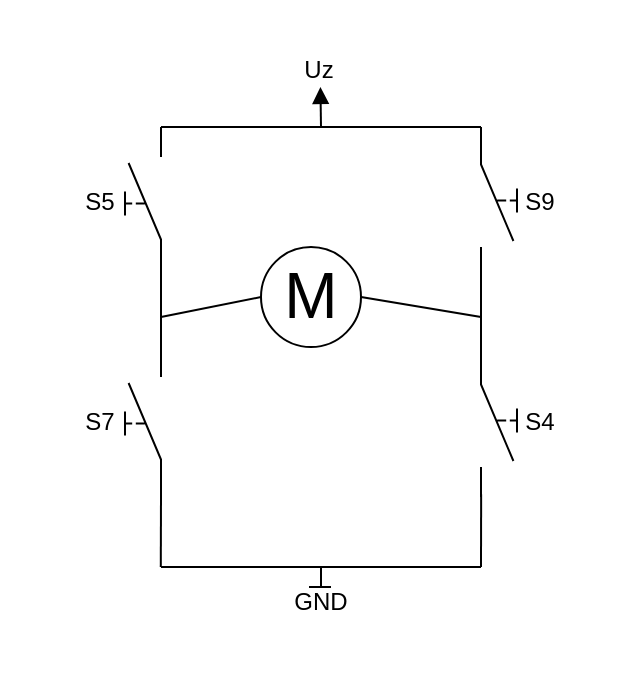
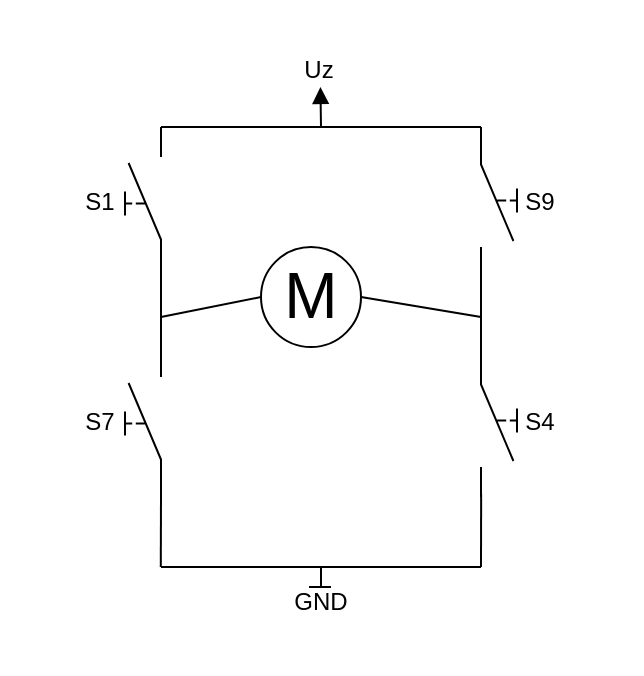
node "S5": label "S5" -> "S1"
